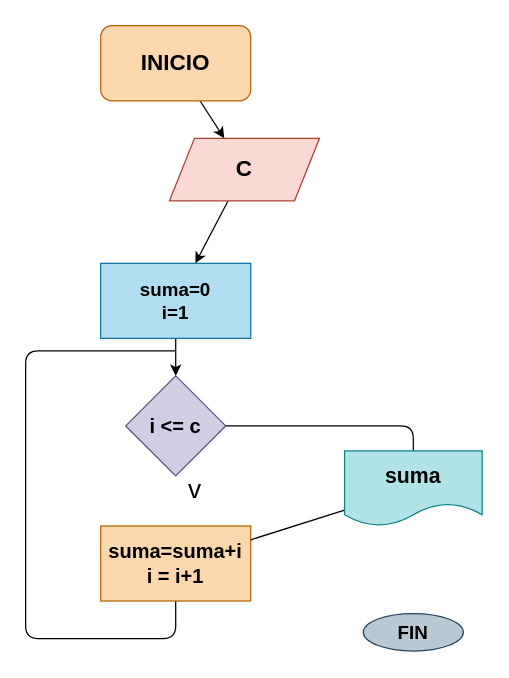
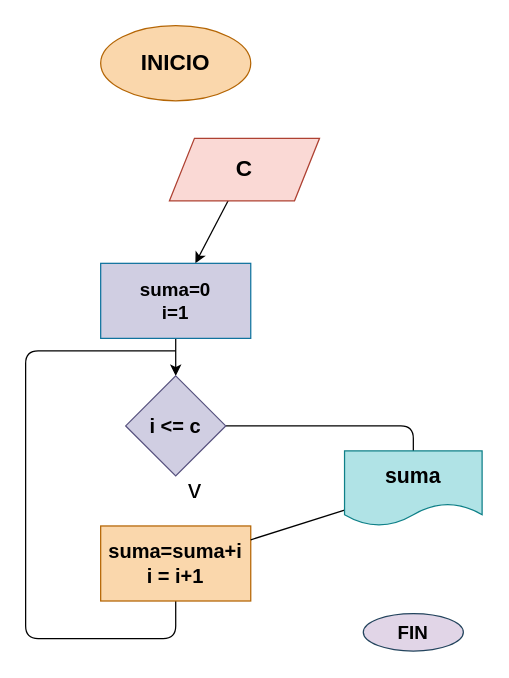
node "INICIO": shape rounded rectangle -> ellipse
edge "INICIO" -> "C": removed
node "suma=0 i=1": fillcolor #b1ddf0 -> #d0cee2
node "FIN": fillcolor #bac8d3 -> #e1d5e7
